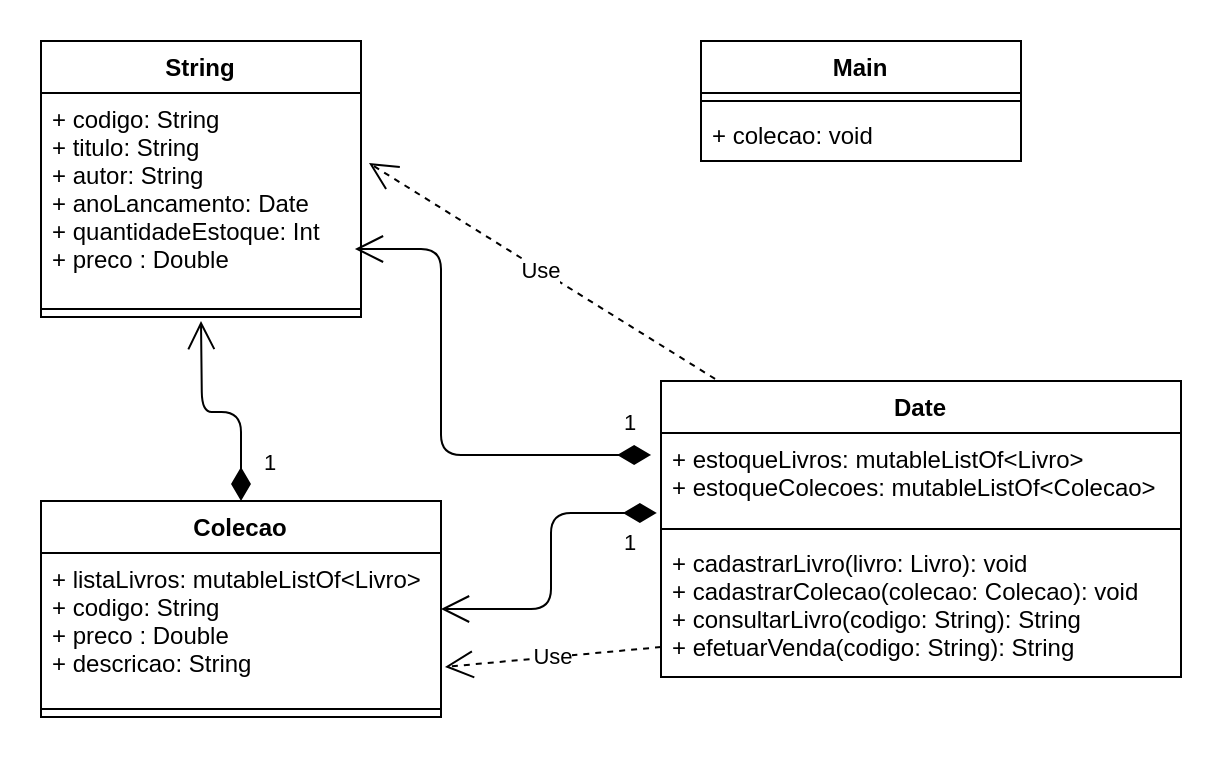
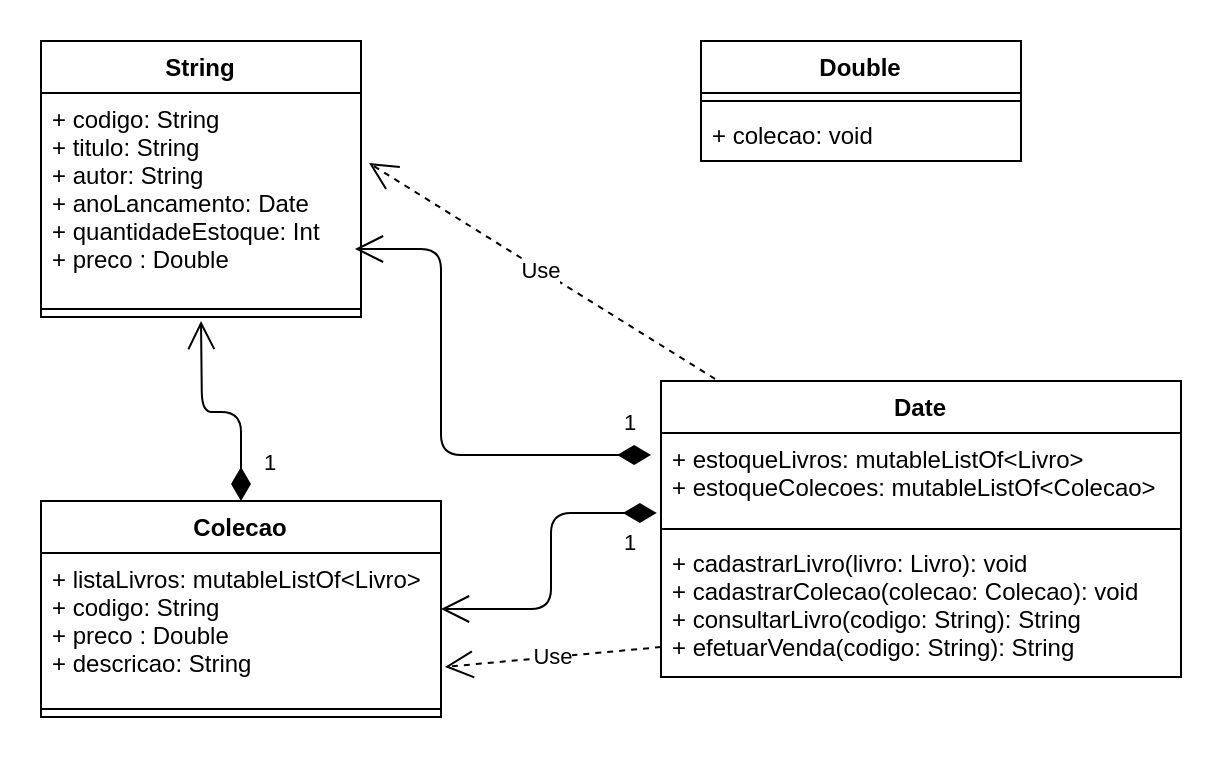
node "Main": label "Main" -> "Double"
